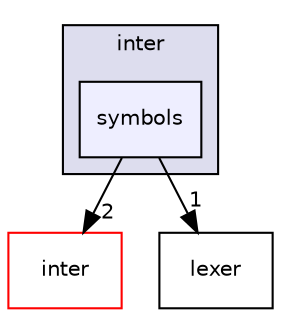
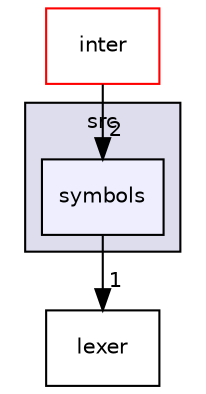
cluster "inter": label "inter" -> "src"
edge "symbols" -> "inter": reversed
